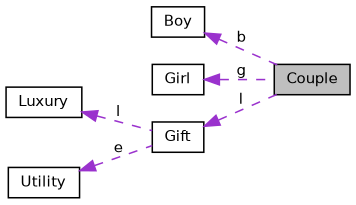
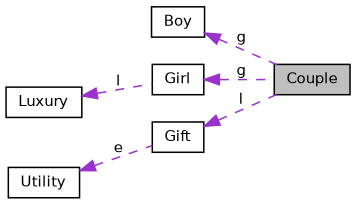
edge "Couple" -> "Boy": label " b" -> " g"
edge "Gift" -> "Luxury": now "Girl" -> "Luxury"
